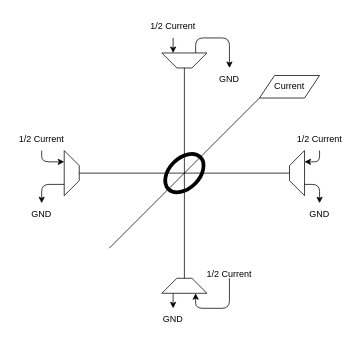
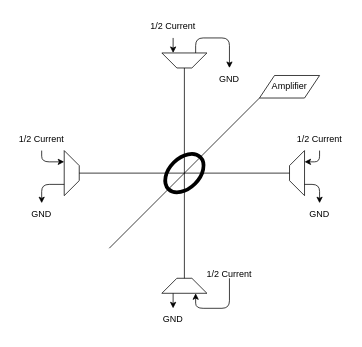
node "Current": label "Current" -> "Amplifier"
